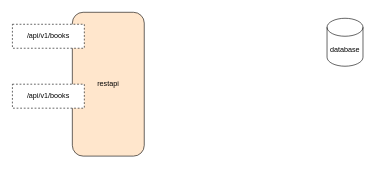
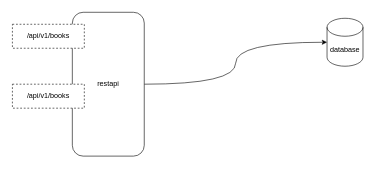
edge "restapi" -> "database": added
node "restapi": fillcolor #ffe6cc -> #ffffff
